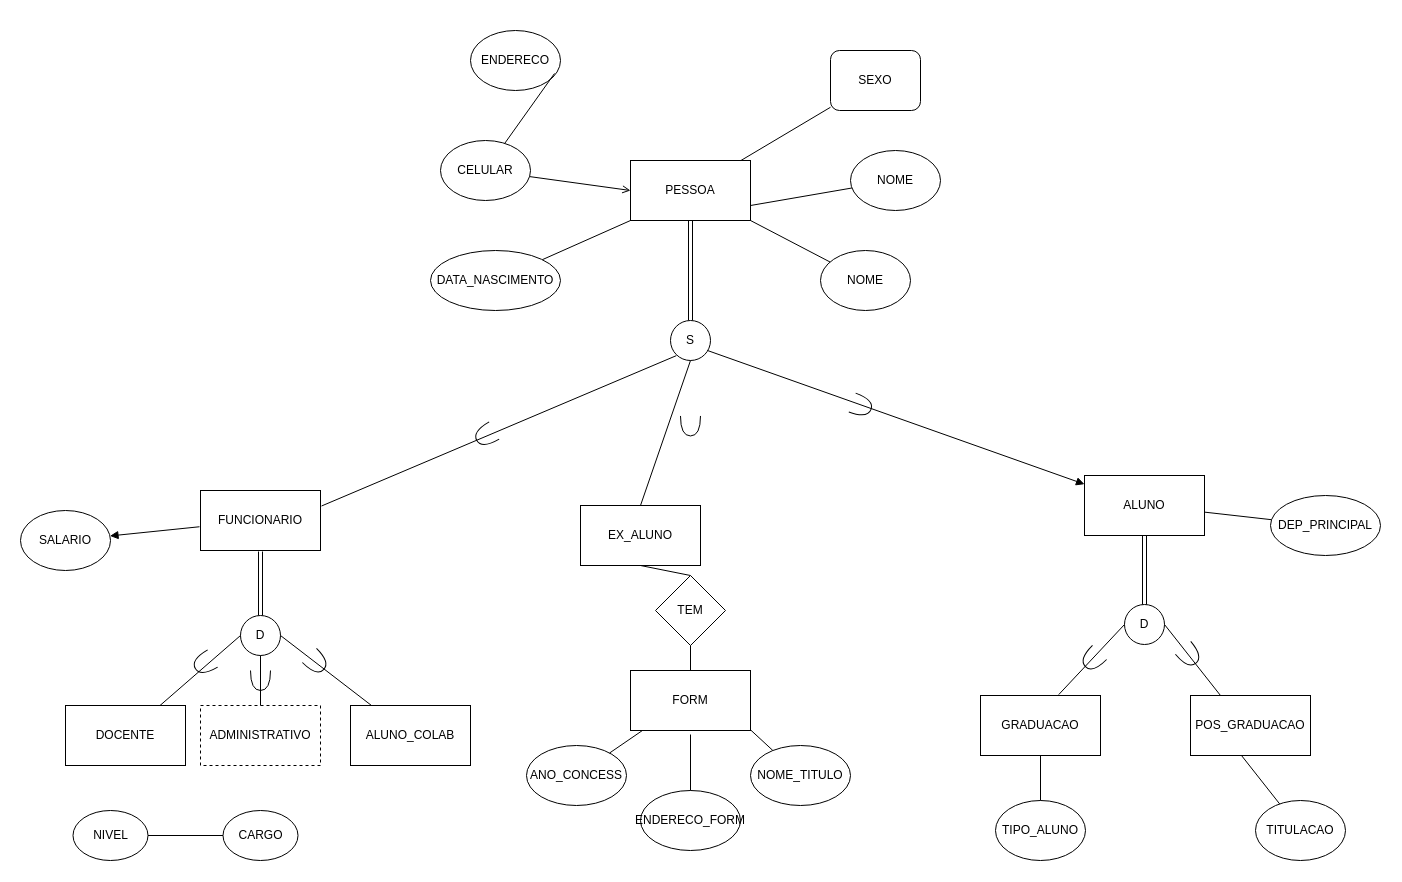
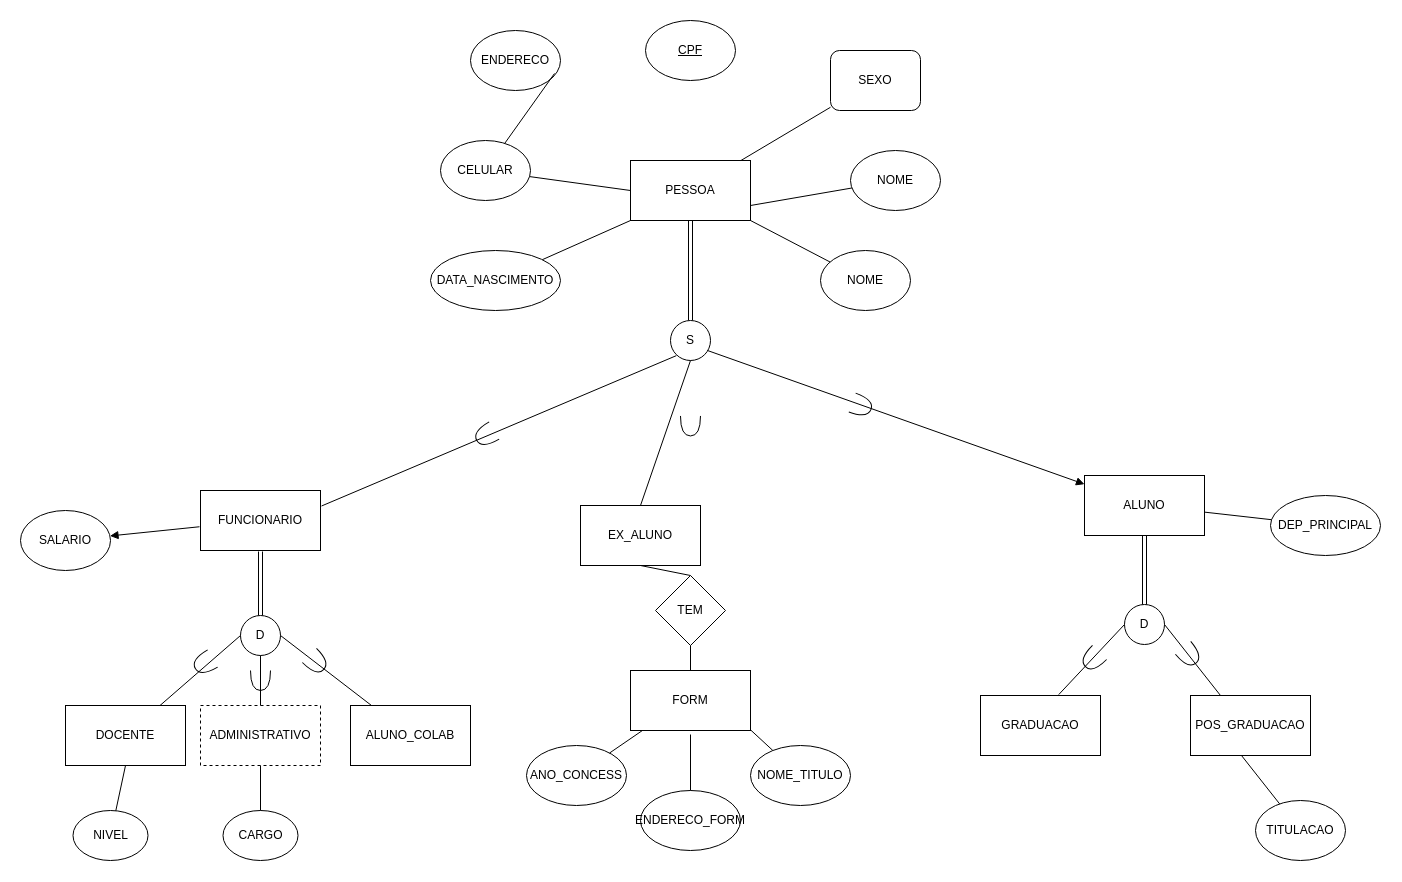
node "CPF": added
edge "CELULAR" -> "PESSOA": arrowhead open -> none
edge "GRADUACAO" -- "TIPO_ALUNO": removed
edge "ADMINISTRATIVO" -- "CARGO": added
node "TIPO_ALUNO": removed
edge "NIVEL" -- "CARGO": now "NIVEL" -- "DOCENTE"
